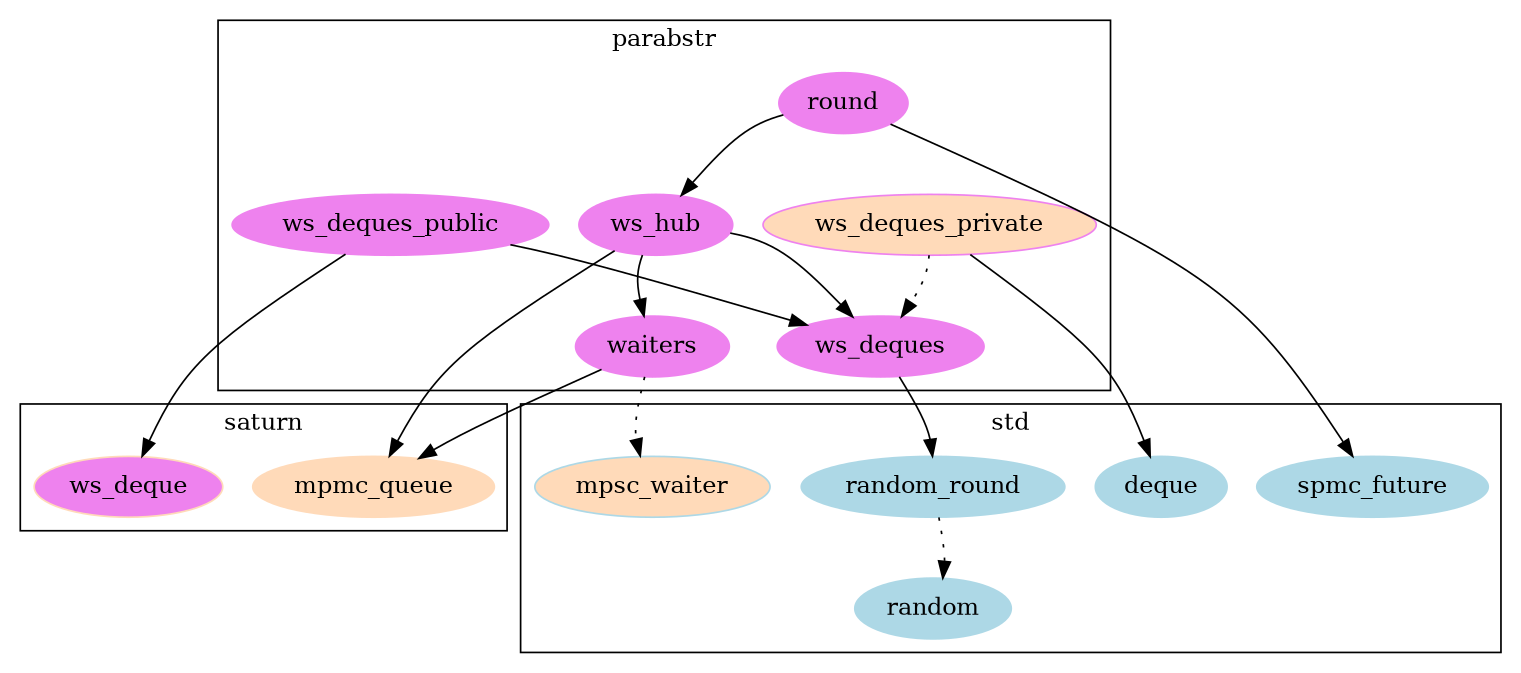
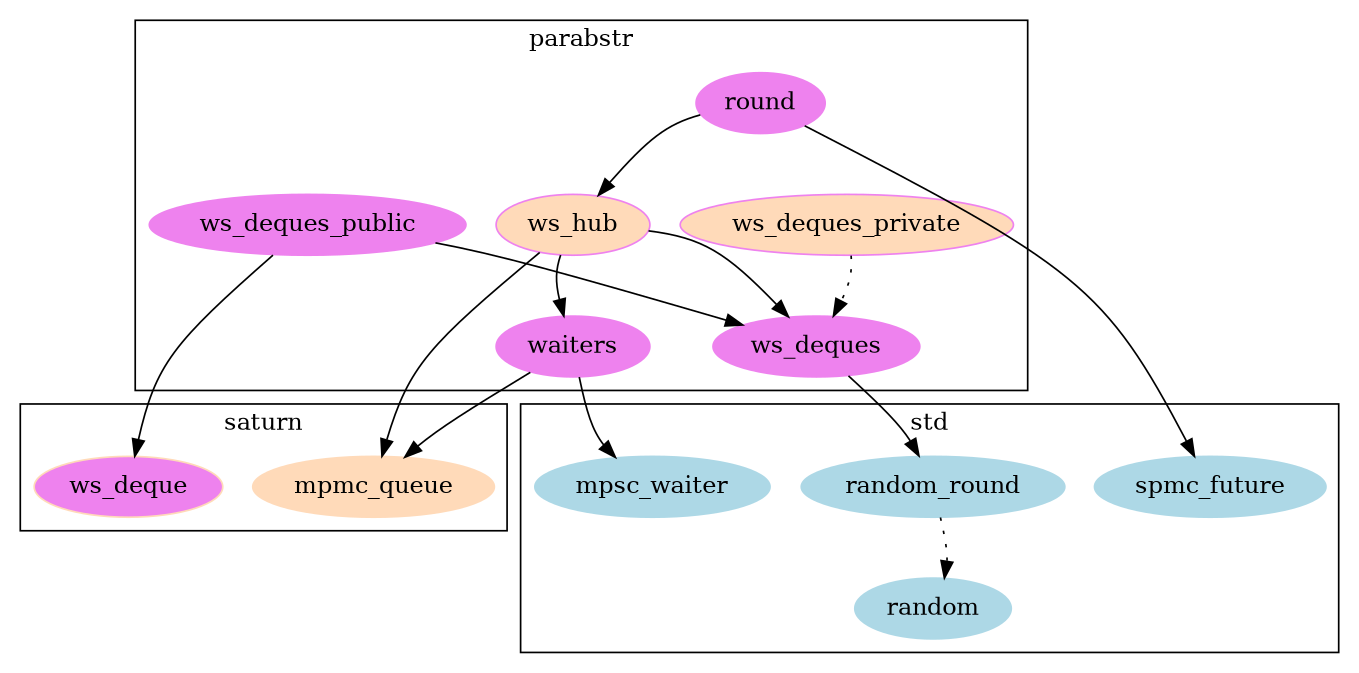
node "ws_hub": fillcolor violet -> peachpuff
edge "waiters" -> "mpsc_waiter": style dotted -> solid
node "mpsc_waiter": fillcolor peachpuff -> lightblue
node "deque": removed
